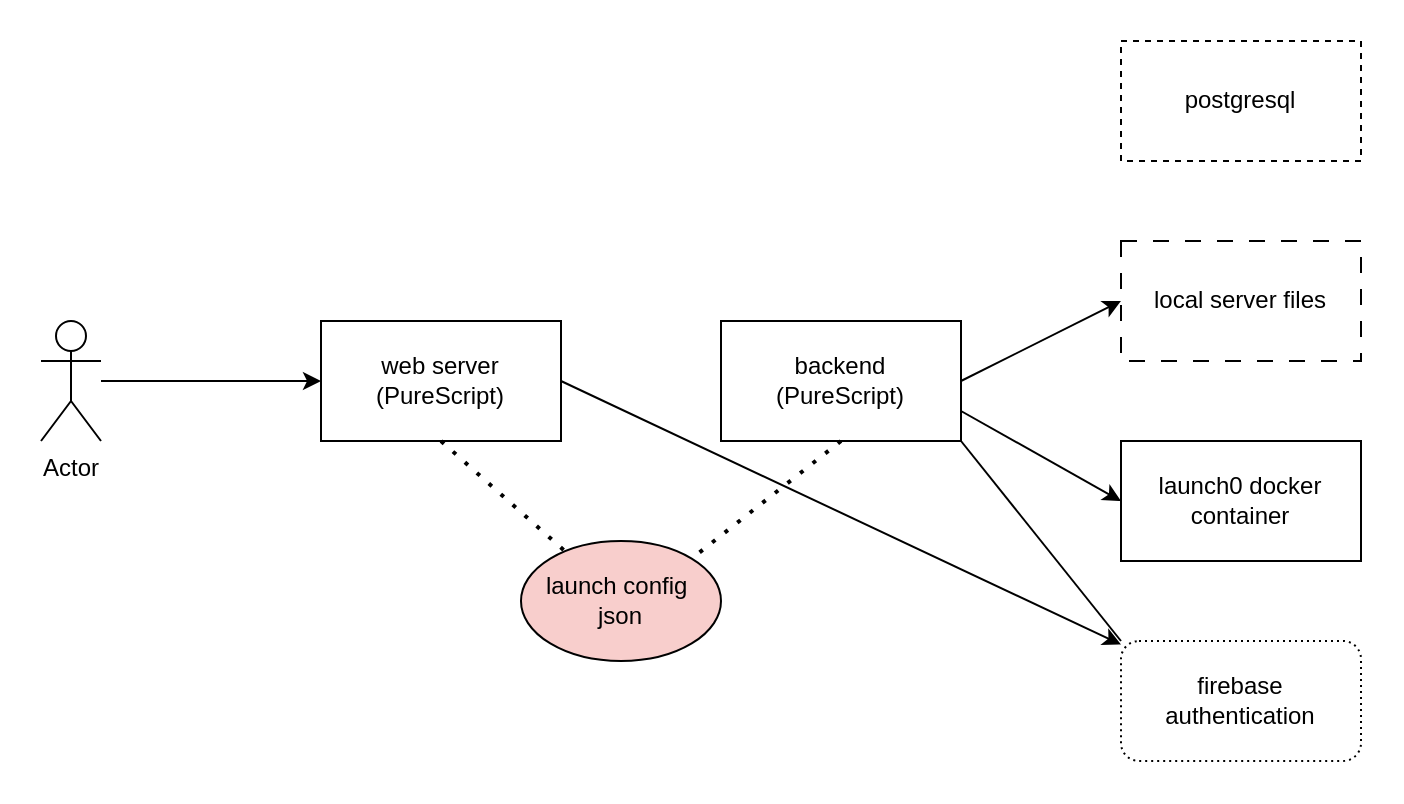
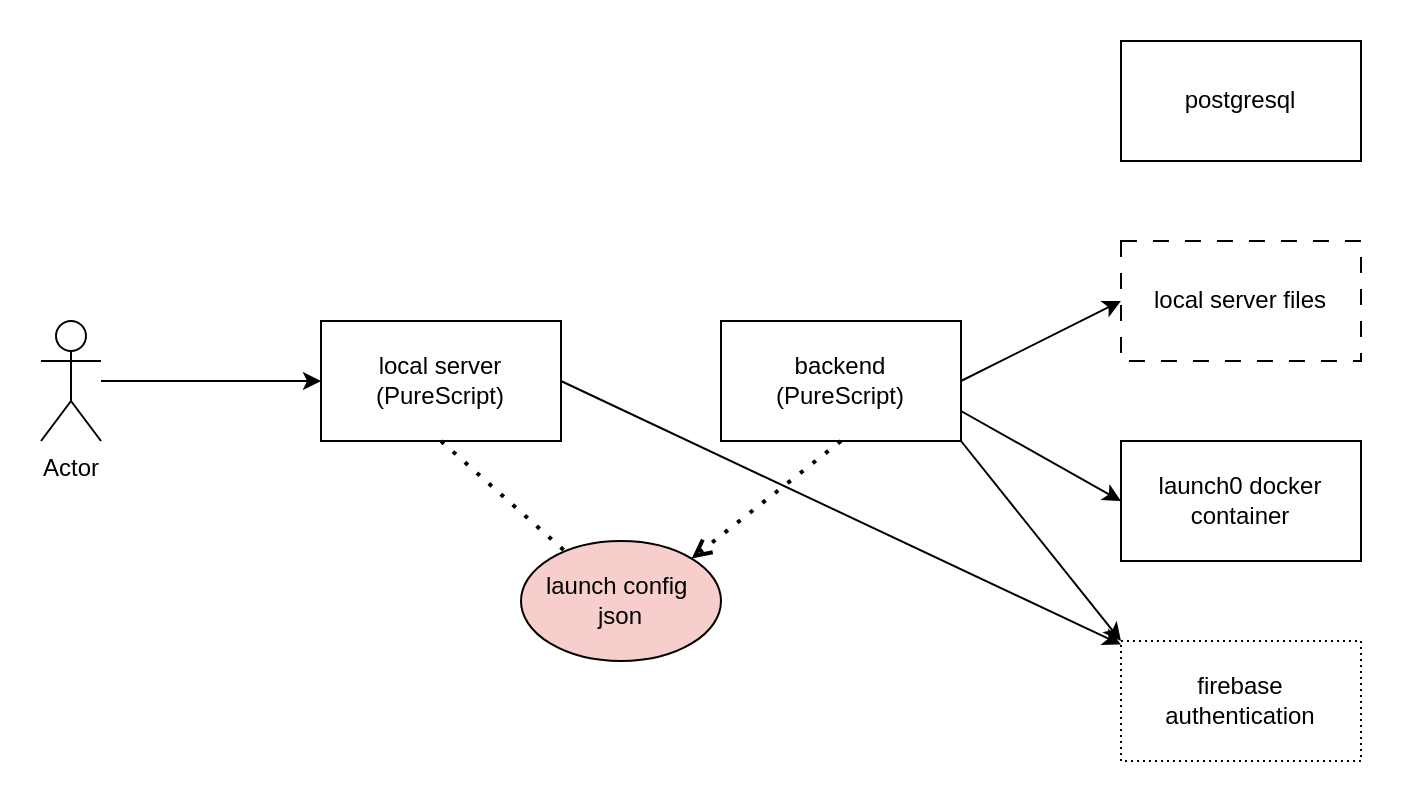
node "postgresql": style dashed -> solid
node "web server (PureScript)": label "web server (PureScript)" -> "local server (PureScript)"
edge "backend (PureScript)" -- "launch config json": arrowhead none -> open
edge "backend (PureScript)" -- "firebase authentication": arrowhead none -> classic
node "firebase authentication": shape rounded rectangle -> rectangle
